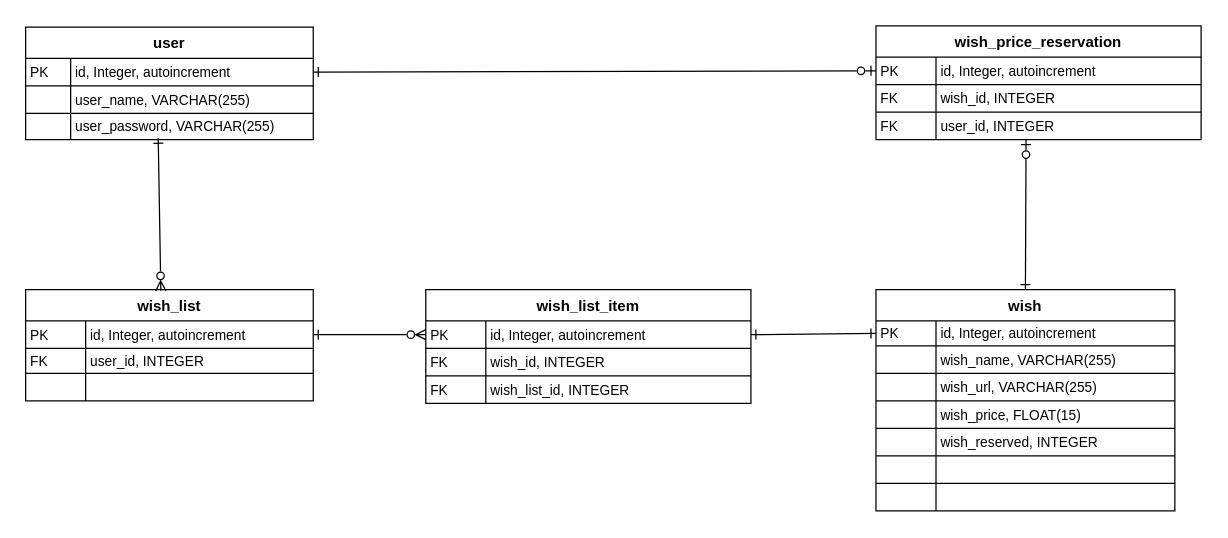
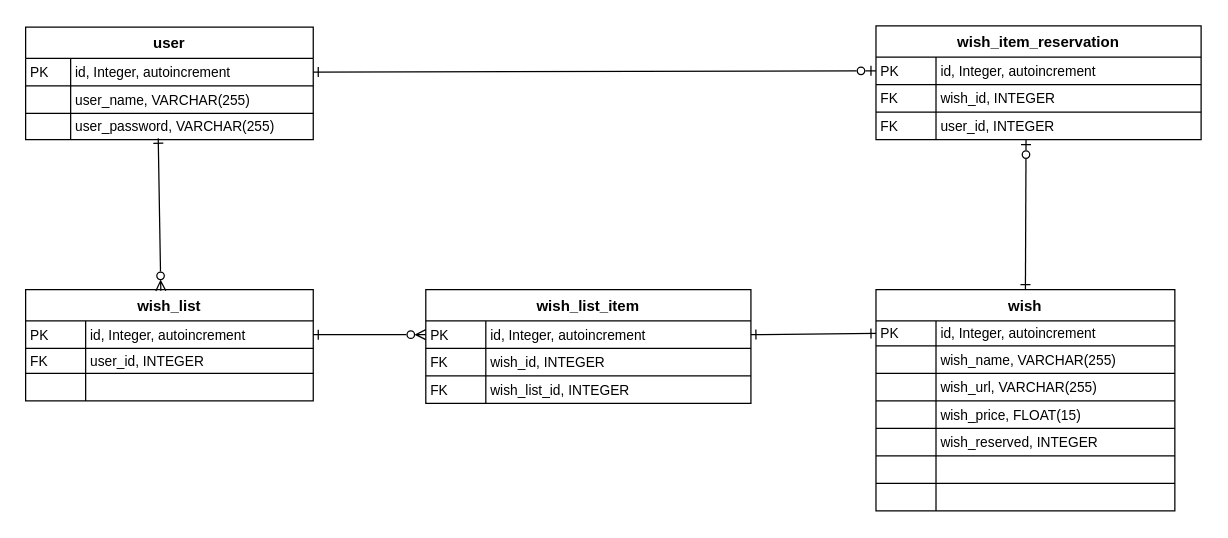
node "wish_price_reservation": label "wish_price_reservation" -> "wish_item_reservation"
